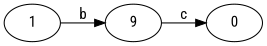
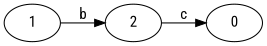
node "9": label "9" -> "2"
